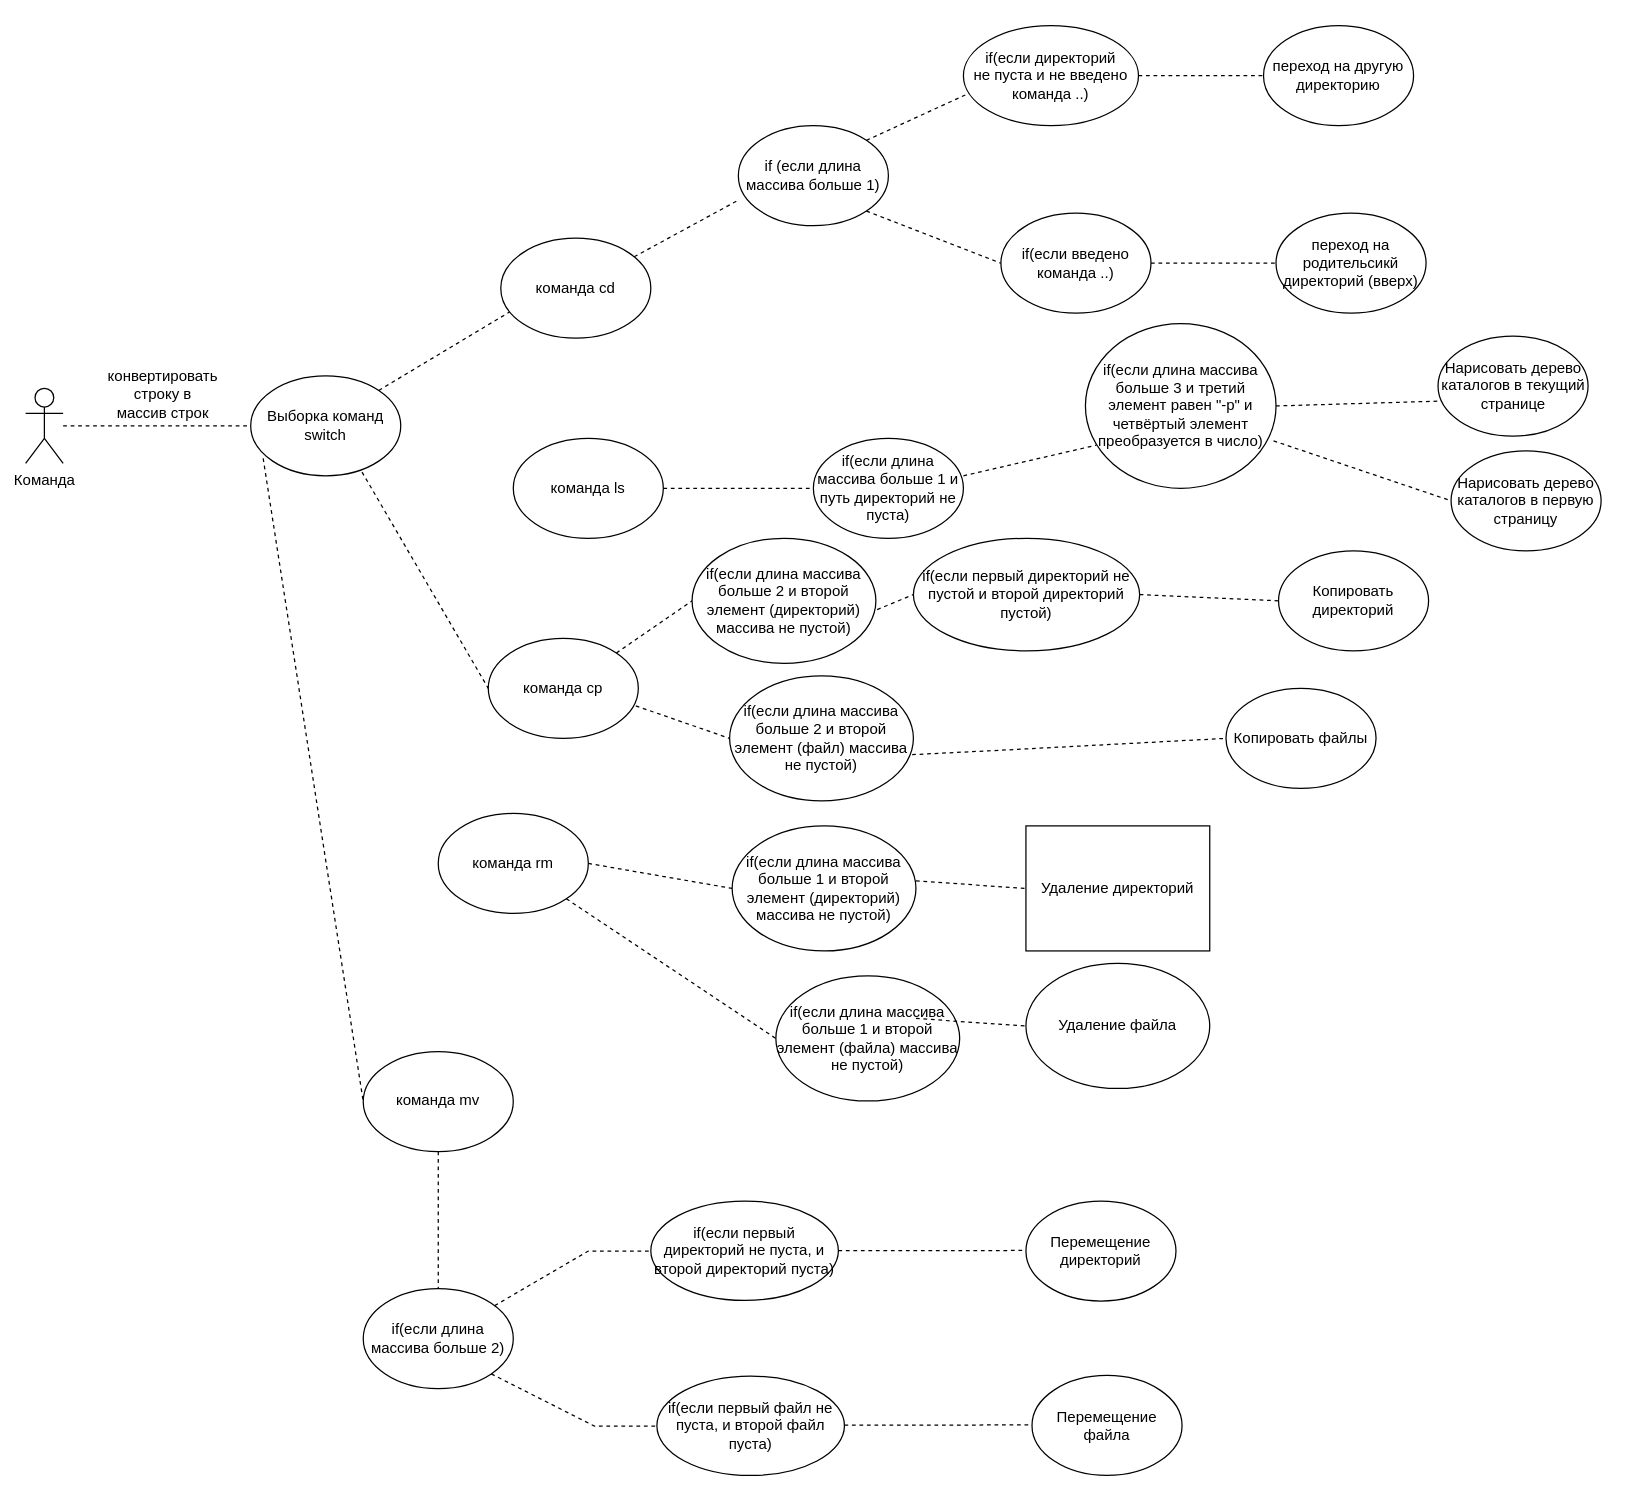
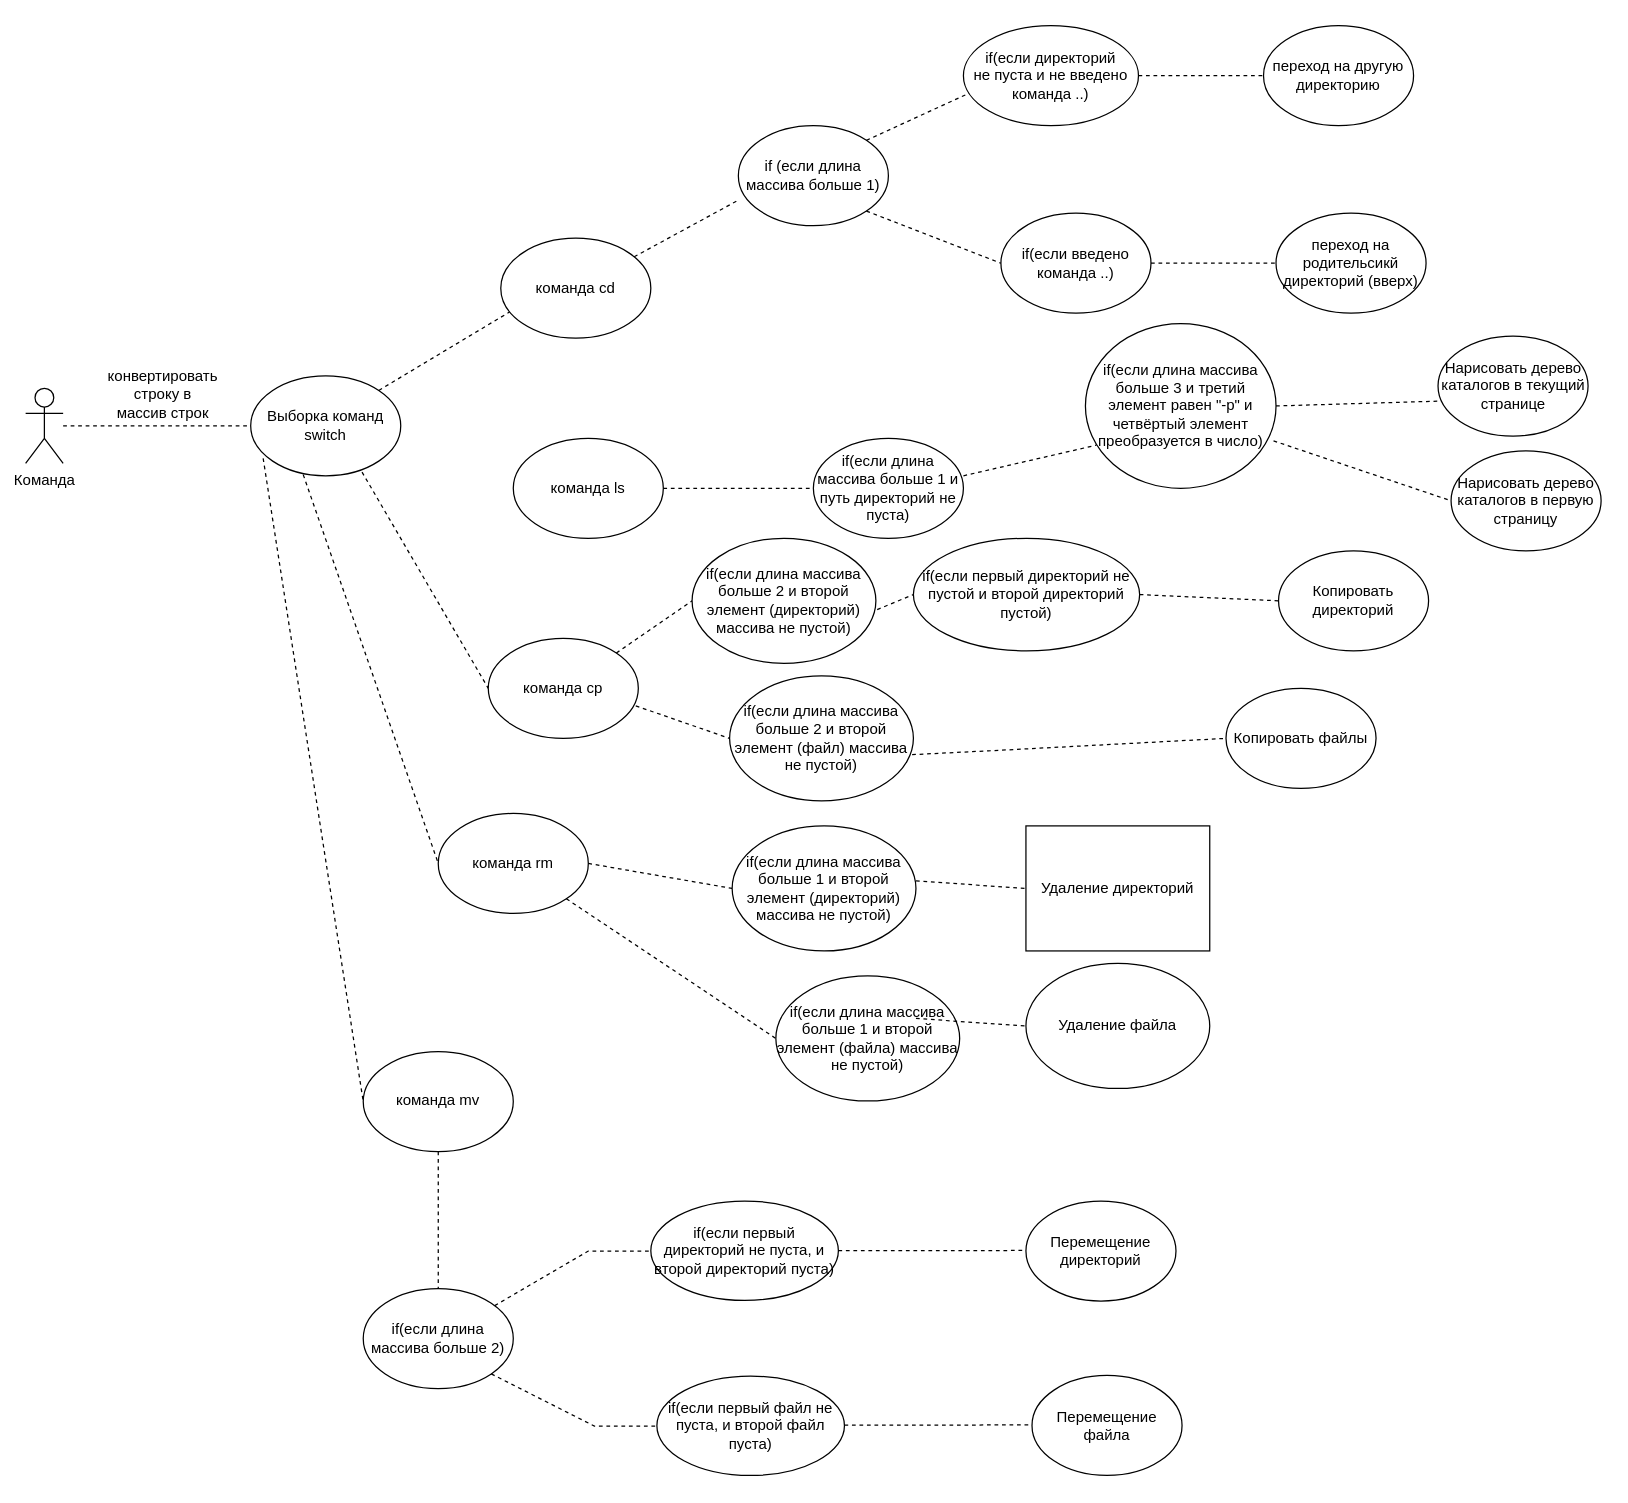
edge "Выборка команд switch" -- "команда rm": added
